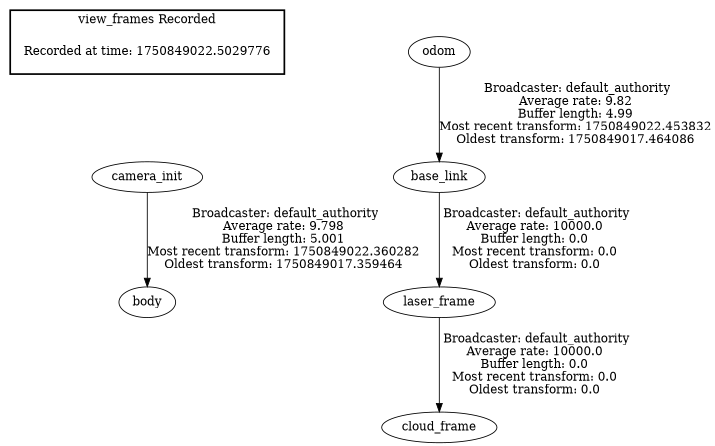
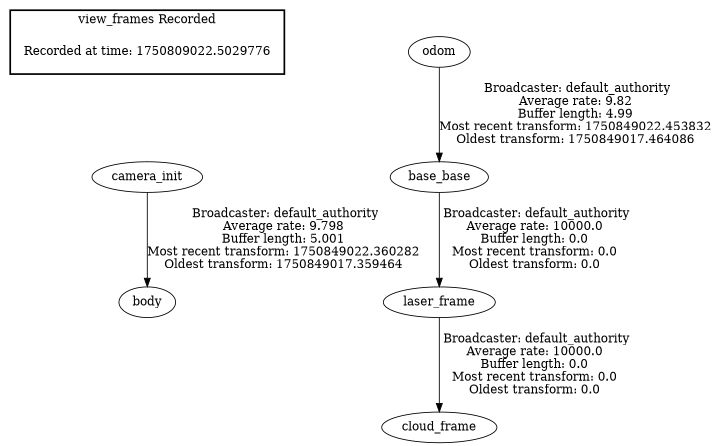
node "Recorded at time: 1750849022.5029776": label "Recorded at time: 1750849022.5029776" -> "Recorded at time: 1750809022.5029776"
node "base_link": label "base_link" -> "base_base"
